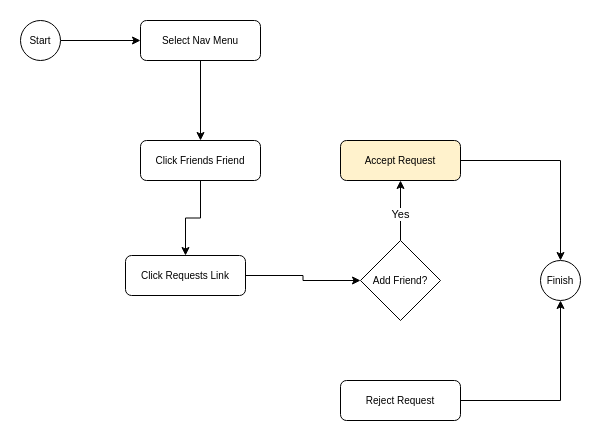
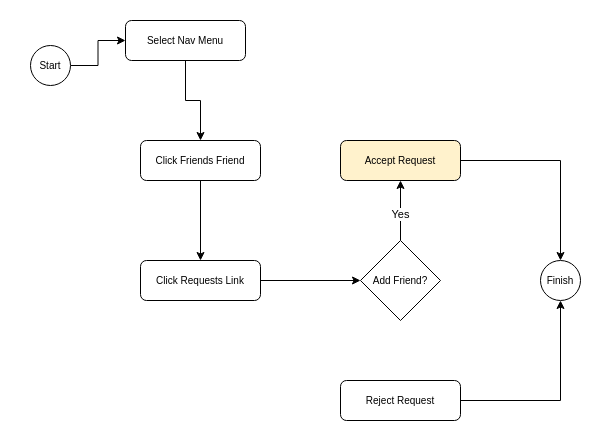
node "Start": moved (41, 41) -> (51, 66)
node "Select Nav Menu": moved (201, 41) -> (186, 41)
node "Click Requests Link": moved (186, 276) -> (201, 281)
